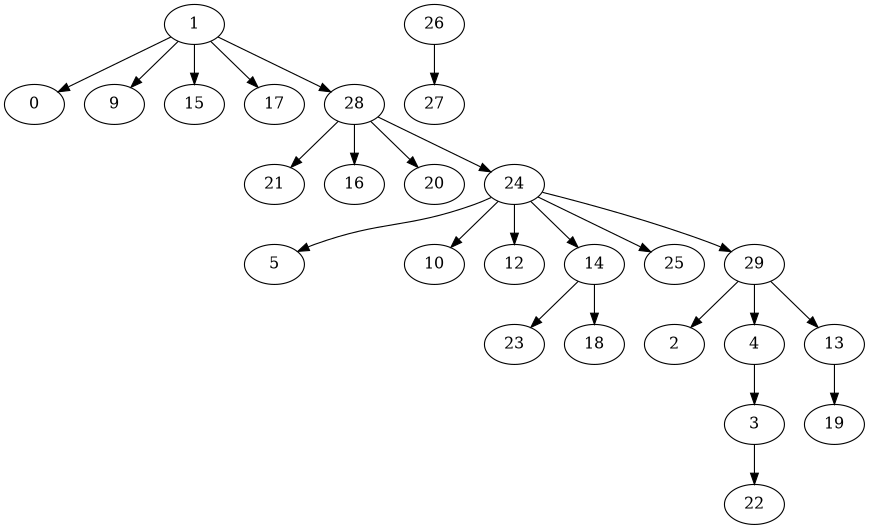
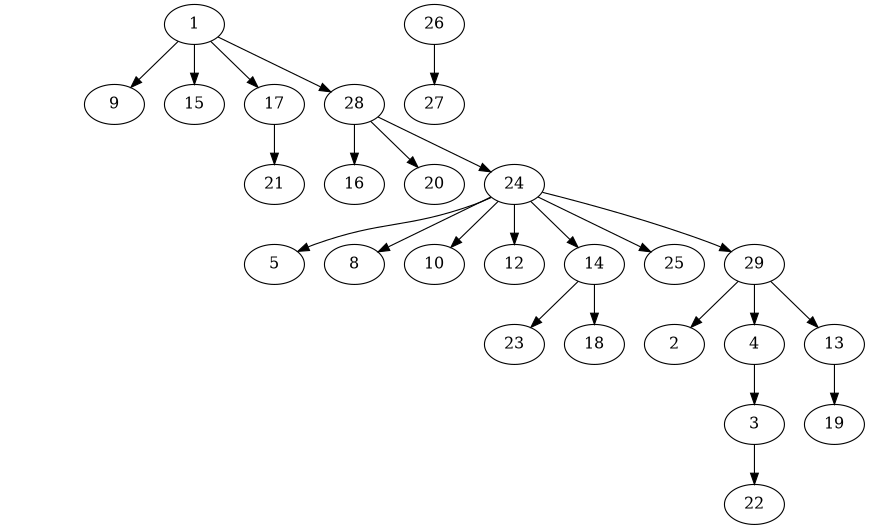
node "0": removed
edge "28" -> "21": now "17" -> "21"
node "8": added
